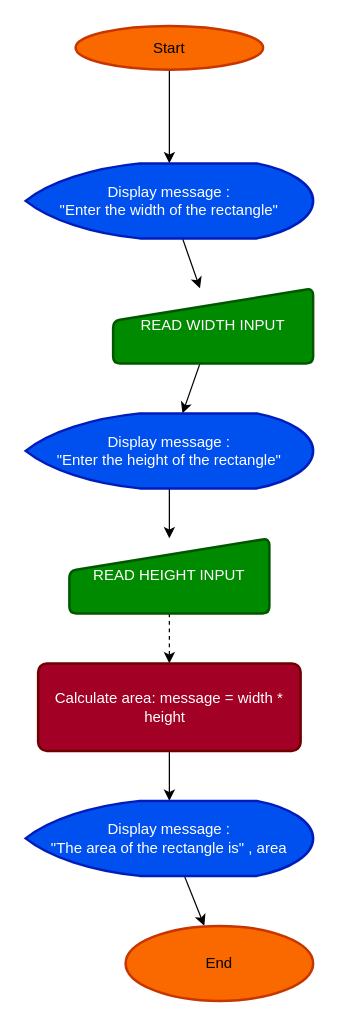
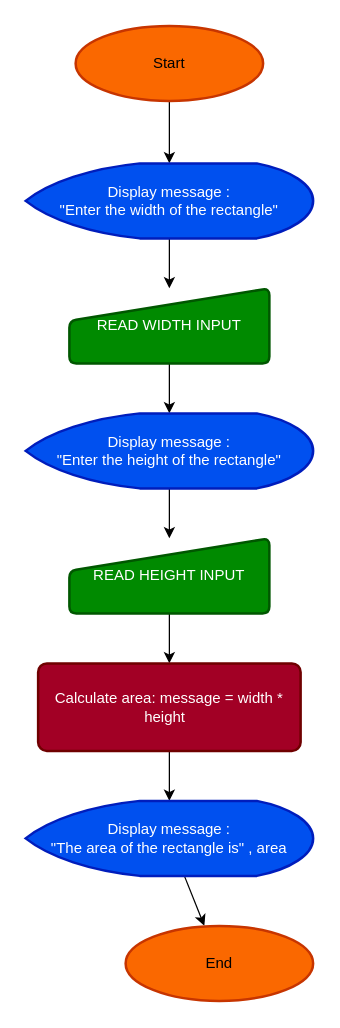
node "Start": size 188x44 -> 188x75
node "READ WIDTH INPUT": moved (213, 326) -> (169, 326)
edge "READ HEIGHT INPUT" -> "Calculate area: message = width * height": style dashed -> solid
